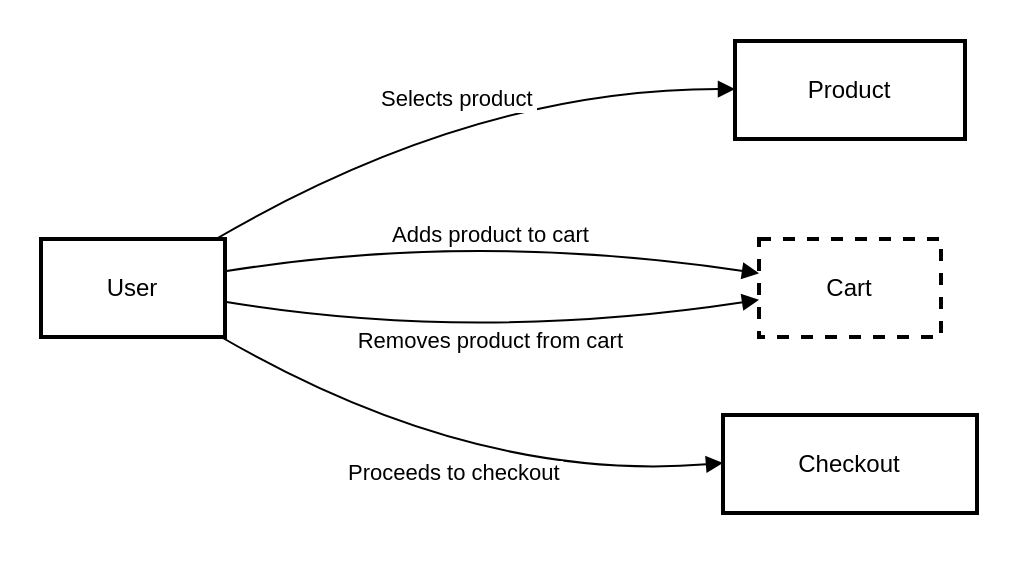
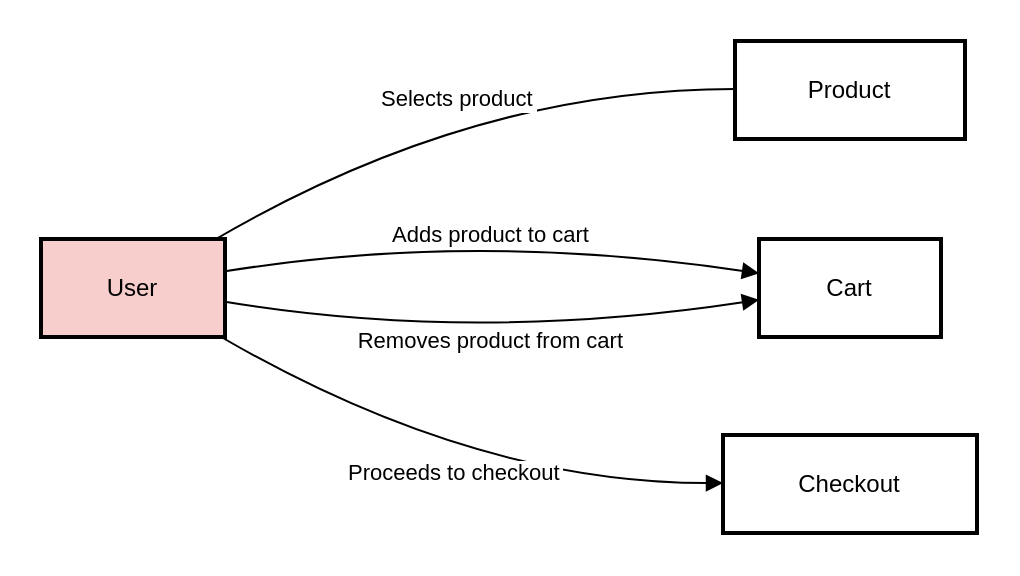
edge "User" -> "Product": arrowhead block -> none
node "User": fillcolor #ffffff -> #f8cecc
node "Cart": style dashed -> solid
node "Checkout": moved (850, 464) -> (850, 484)
